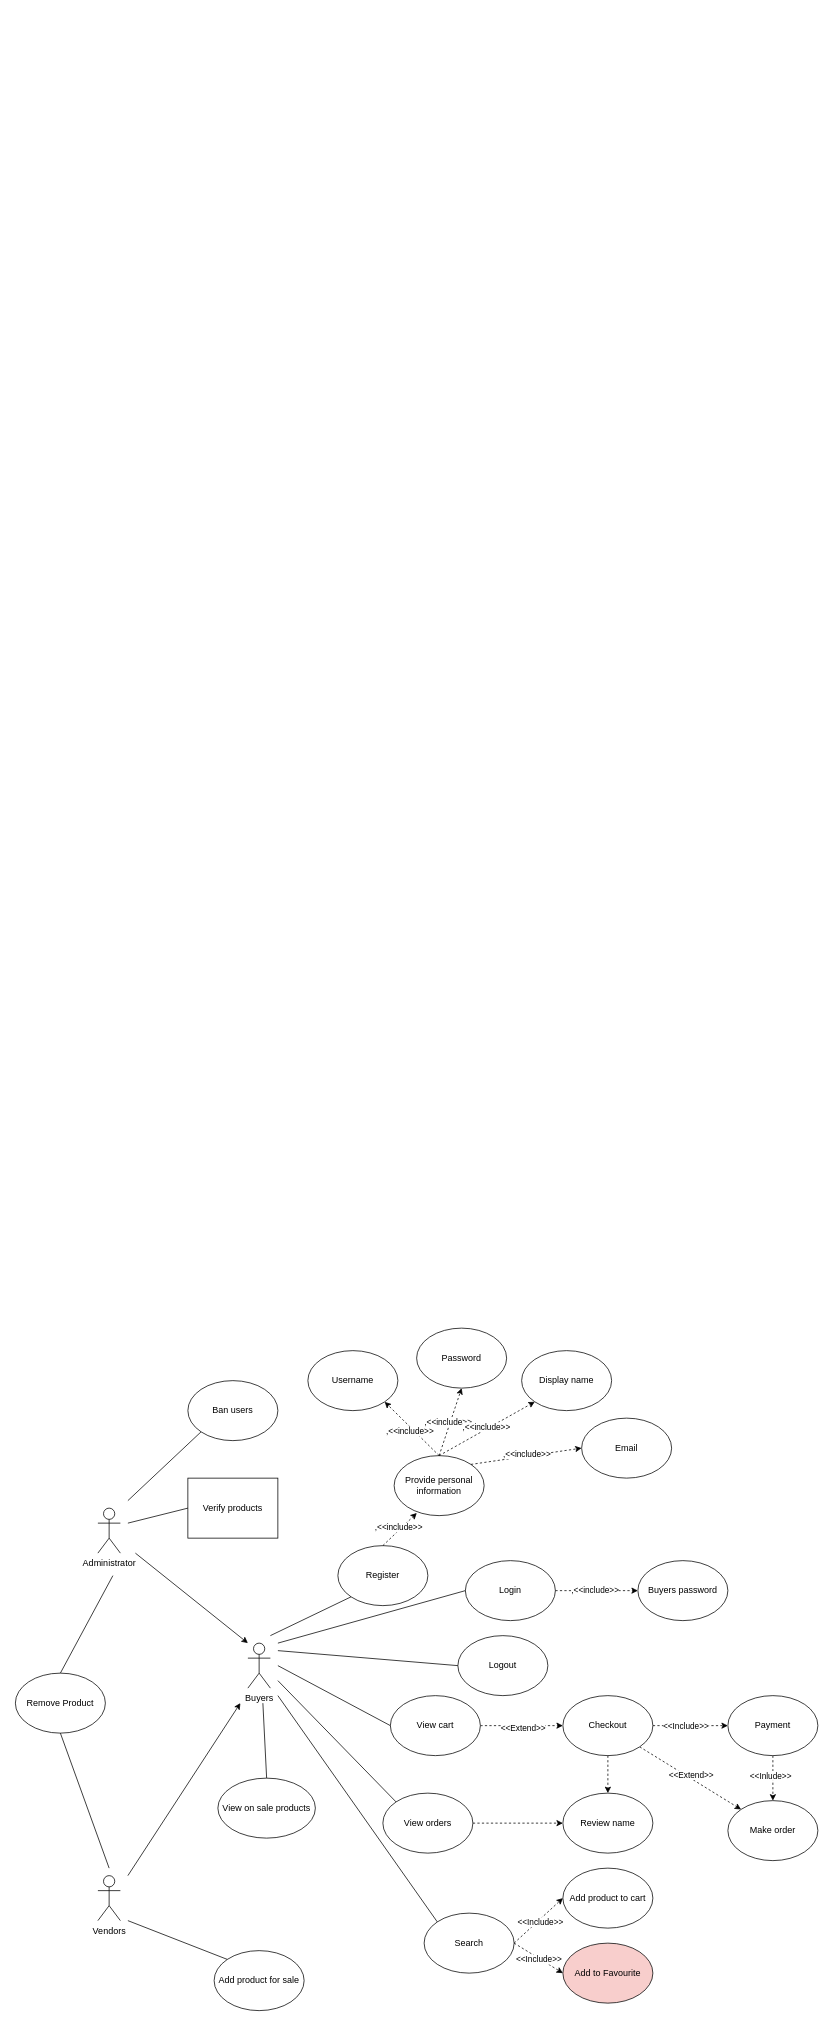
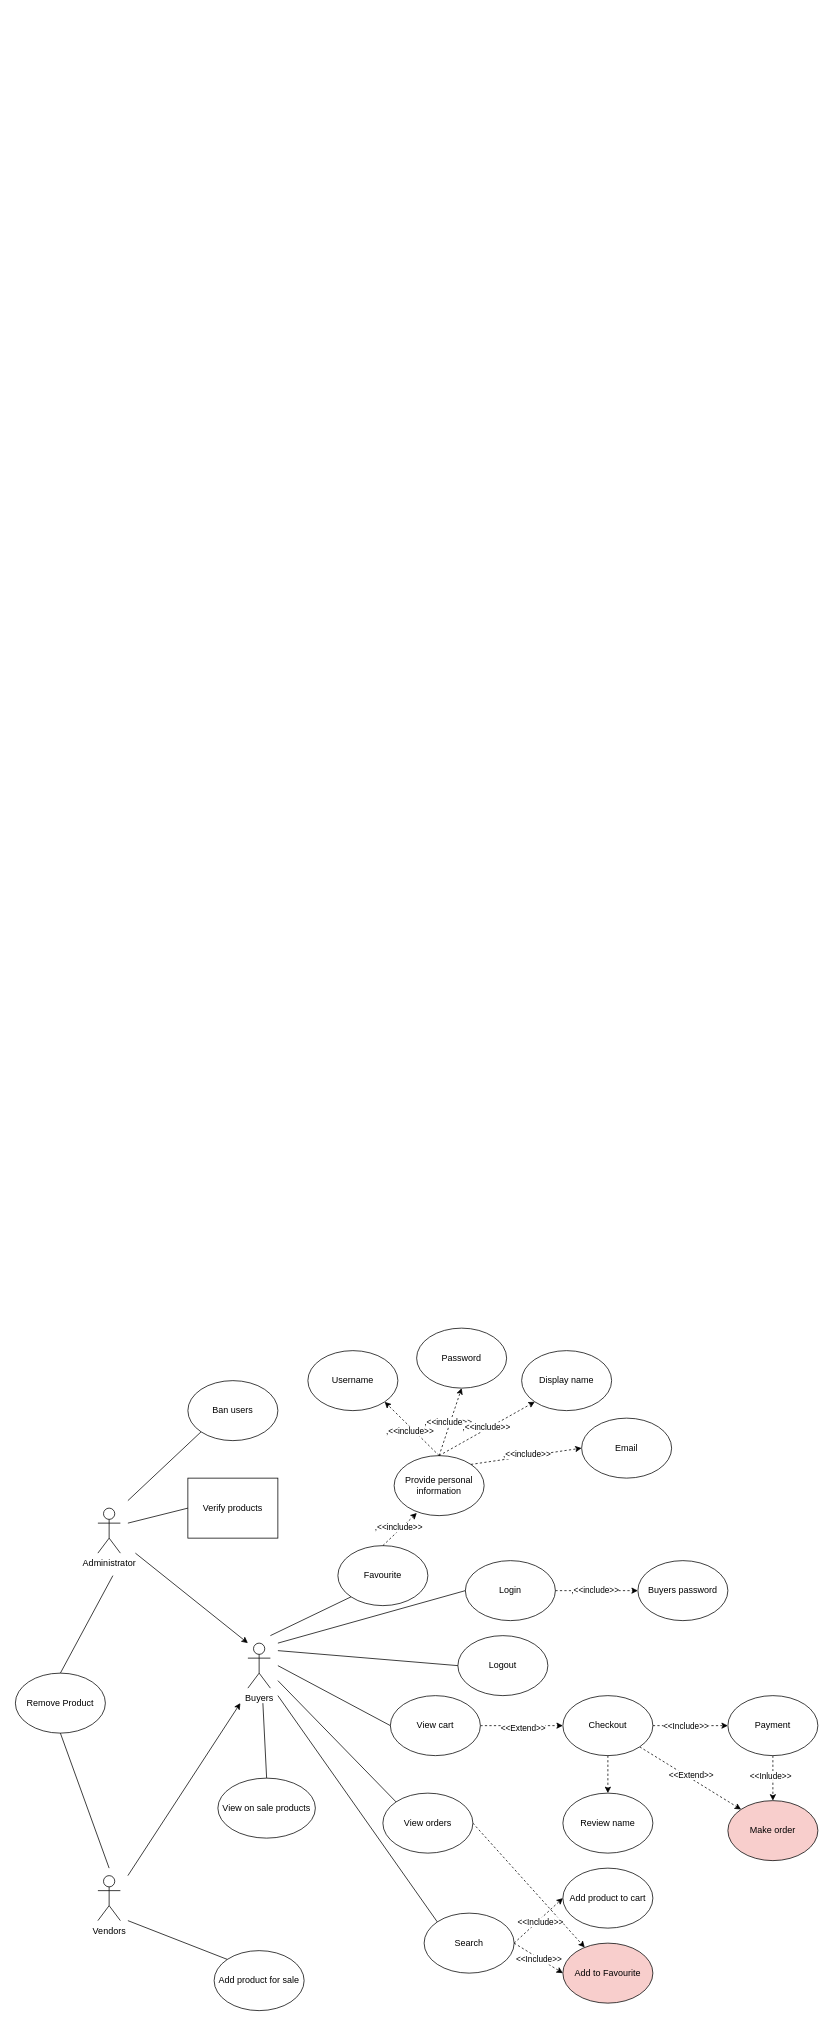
node "Register": label "Register" -> "Favourite"
edge "View orders" -> "Review name": now "View orders" -> "Add to Favourite"
node "Make order": fillcolor #ffffff -> #f8cecc
